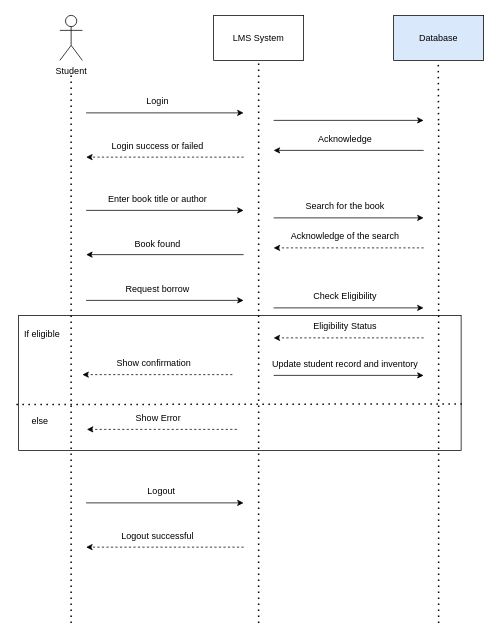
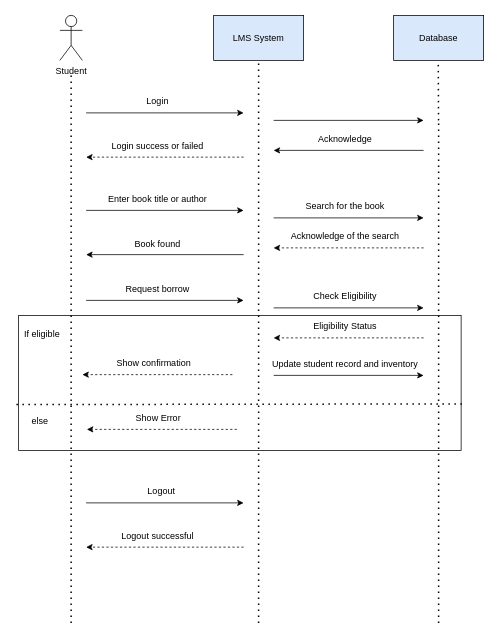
node "LMS System": fillcolor #ffffff -> #dae8fc
